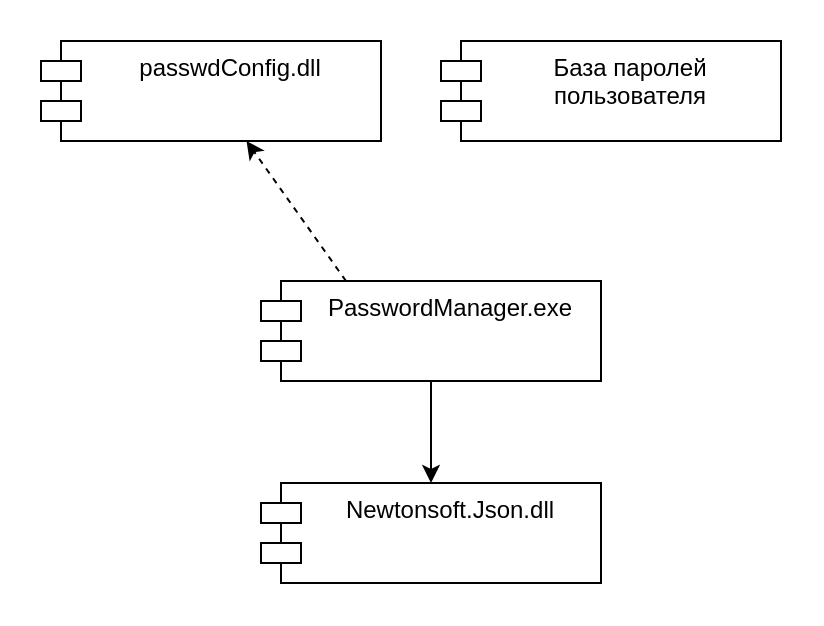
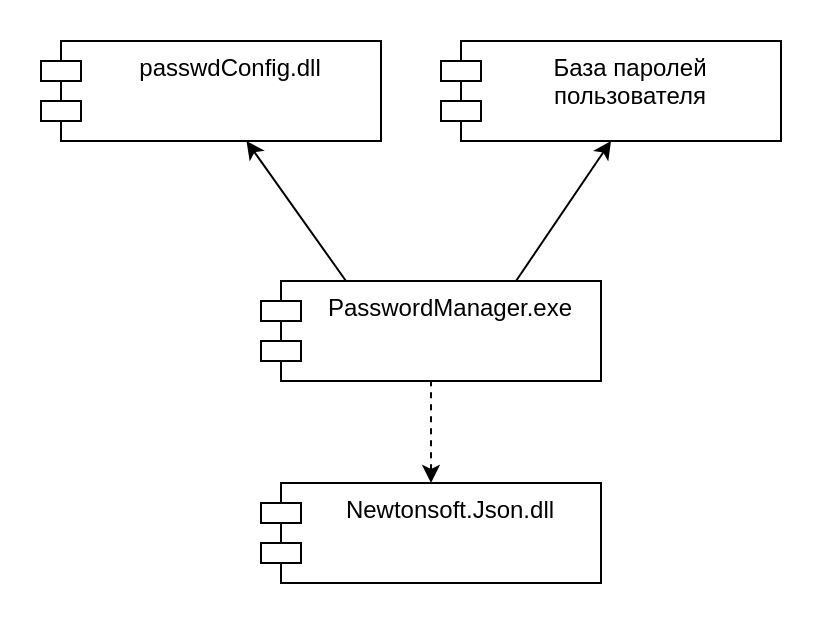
edge "PasswordManager.exe" -> "passwdConfig.dll": style dashed -> solid
edge "PasswordManager.exe" -> "База паролей пользователя": added
edge "PasswordManager.exe" -> "Newtonsoft.Json.dll": style solid -> dashed
